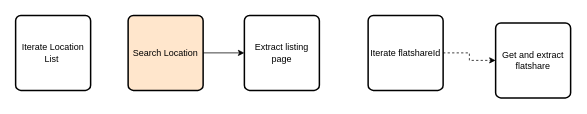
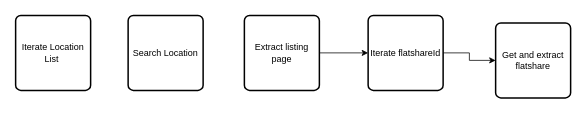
node "Search Location": fillcolor #ffe6cc -> #ffffff
edge "Search Location" -> "Extract listing page": removed
edge "Extract listing page" -> "Iterate flatshareId": added
edge "Iterate flatshareId" -> "Get and extract flatshare": style dashed -> solid
